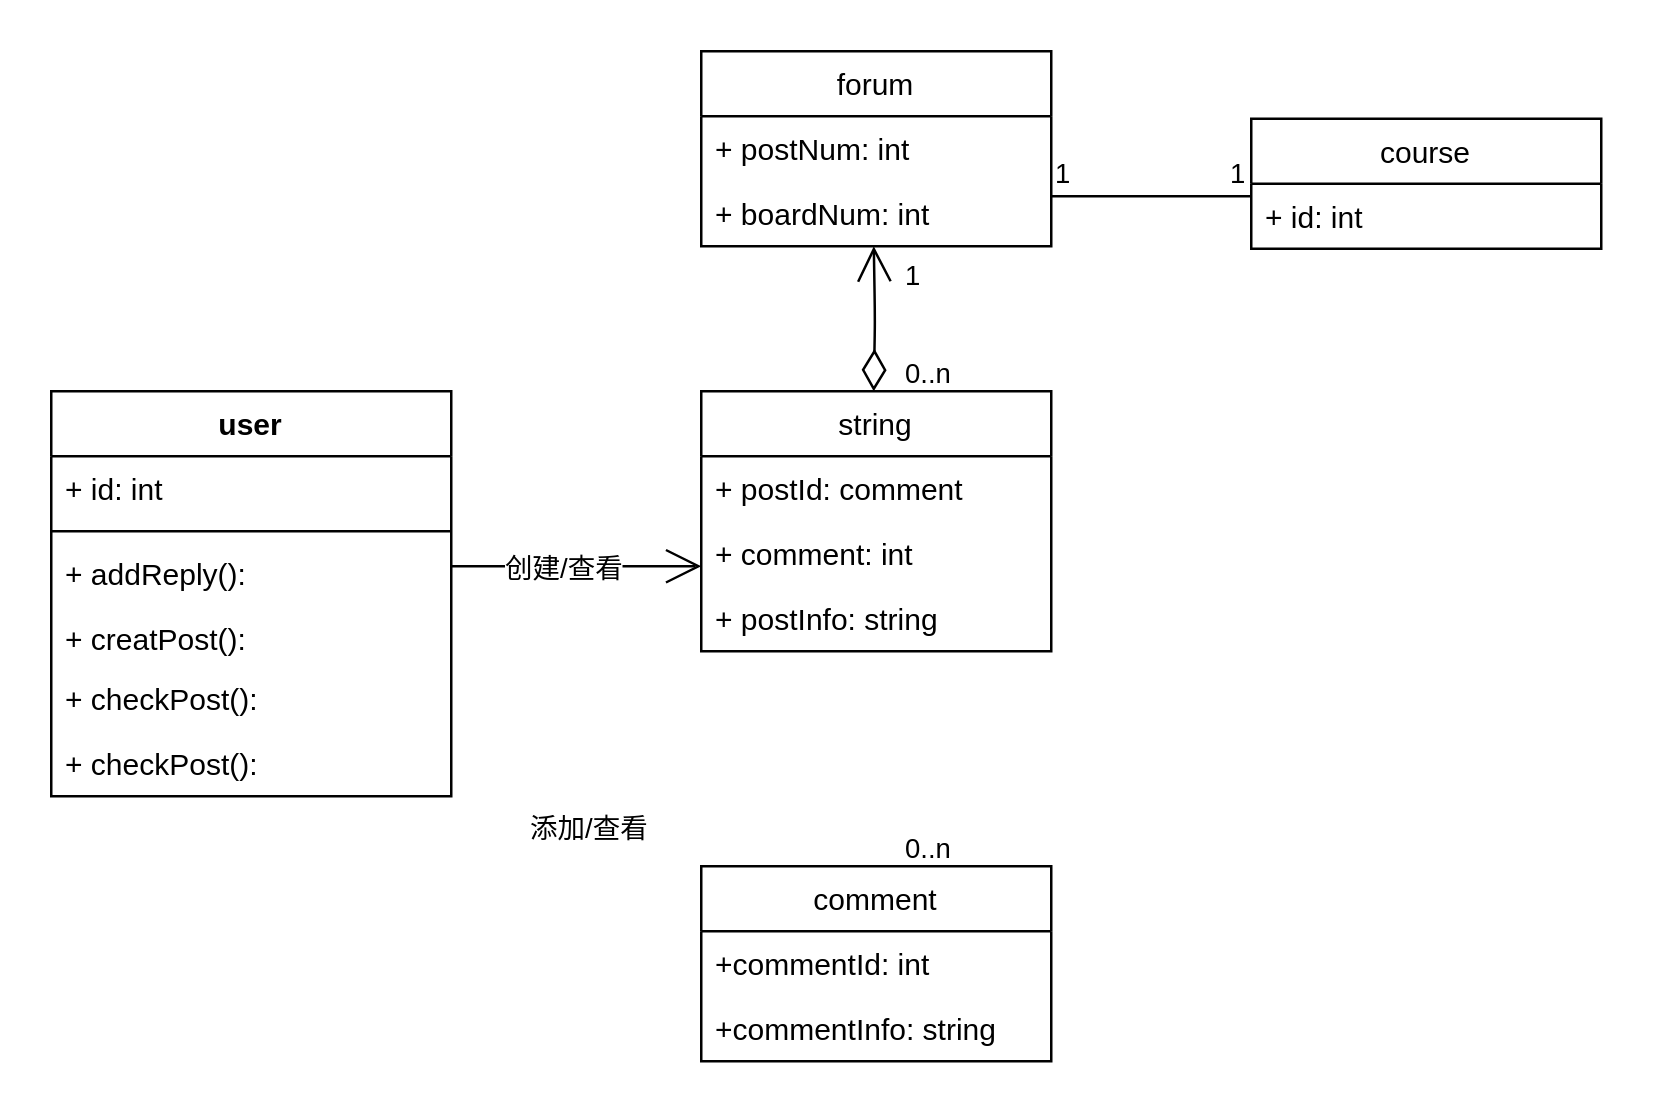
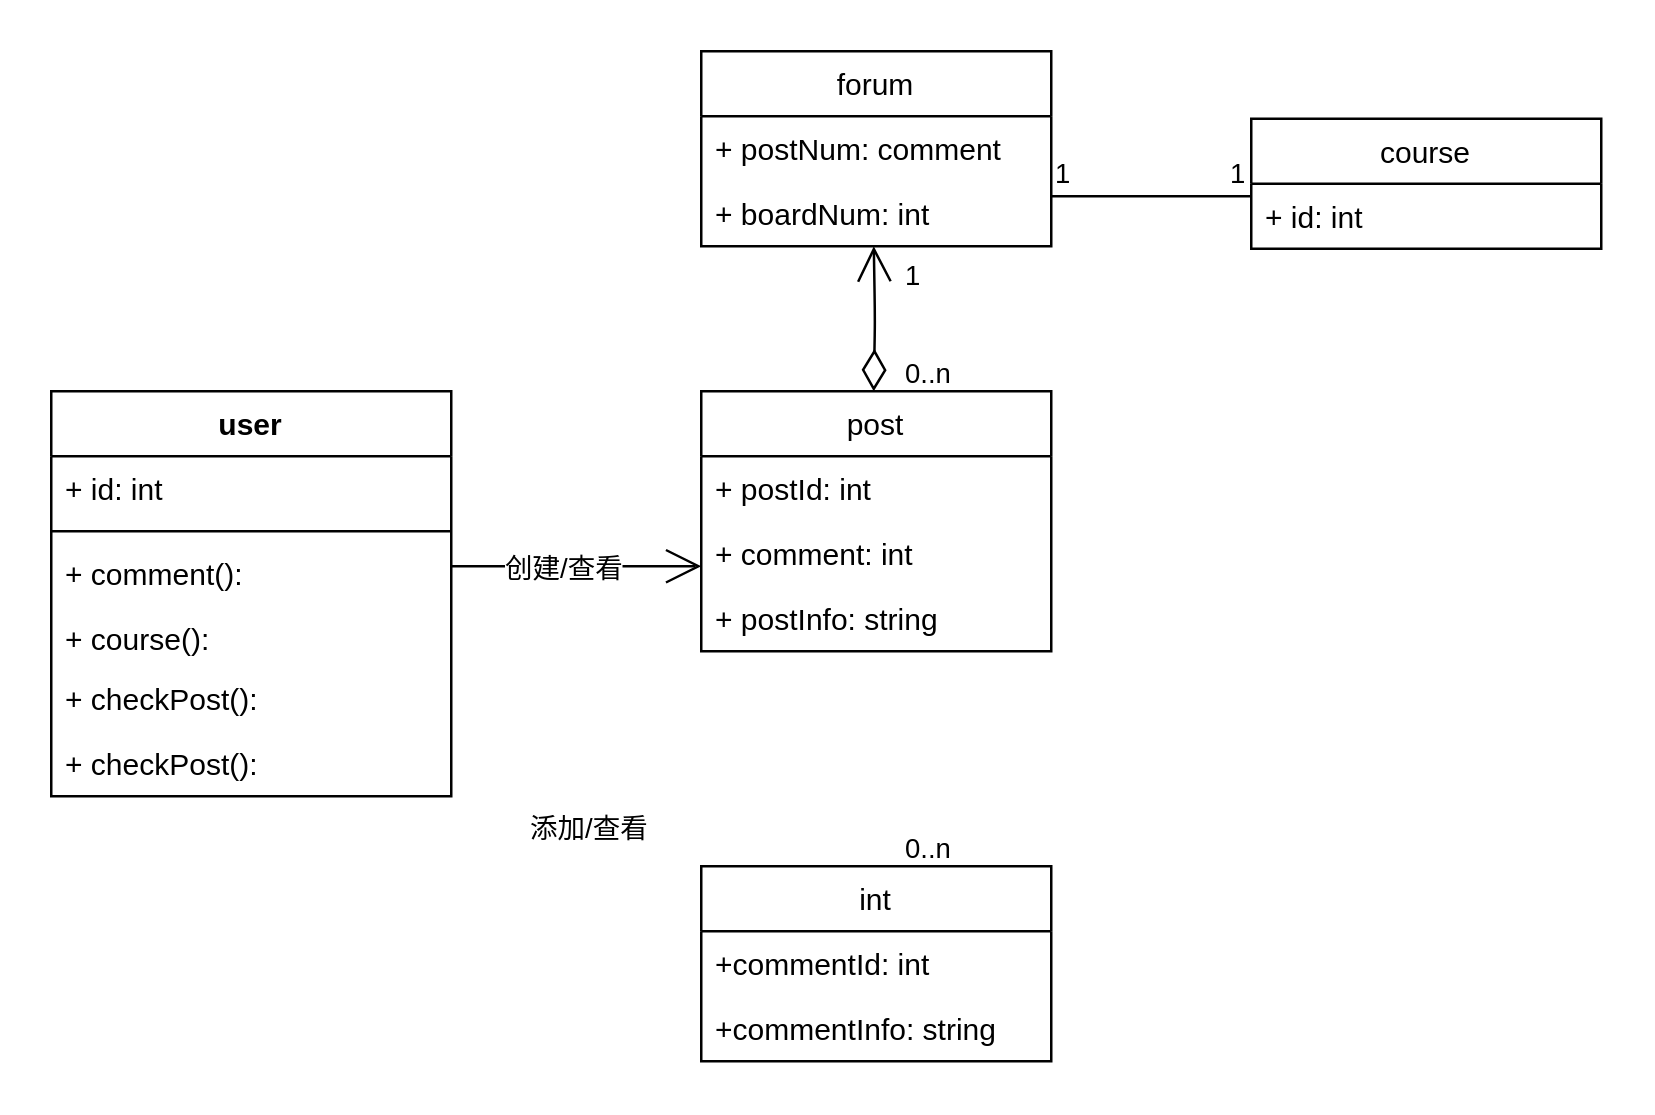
node "+ postNum: int": label "+ postNum: int" -> "+ postNum: comment"
node "string": label "string" -> "post"
node "+ postId: comment": label "+ postId: comment" -> "+ postId: int"
node "+ addReply():": label "+ addReply():" -> "+ comment():"
node "+ creatPost():": label "+ creatPost():" -> "+ course():"
node "comment": label "comment" -> "int"
